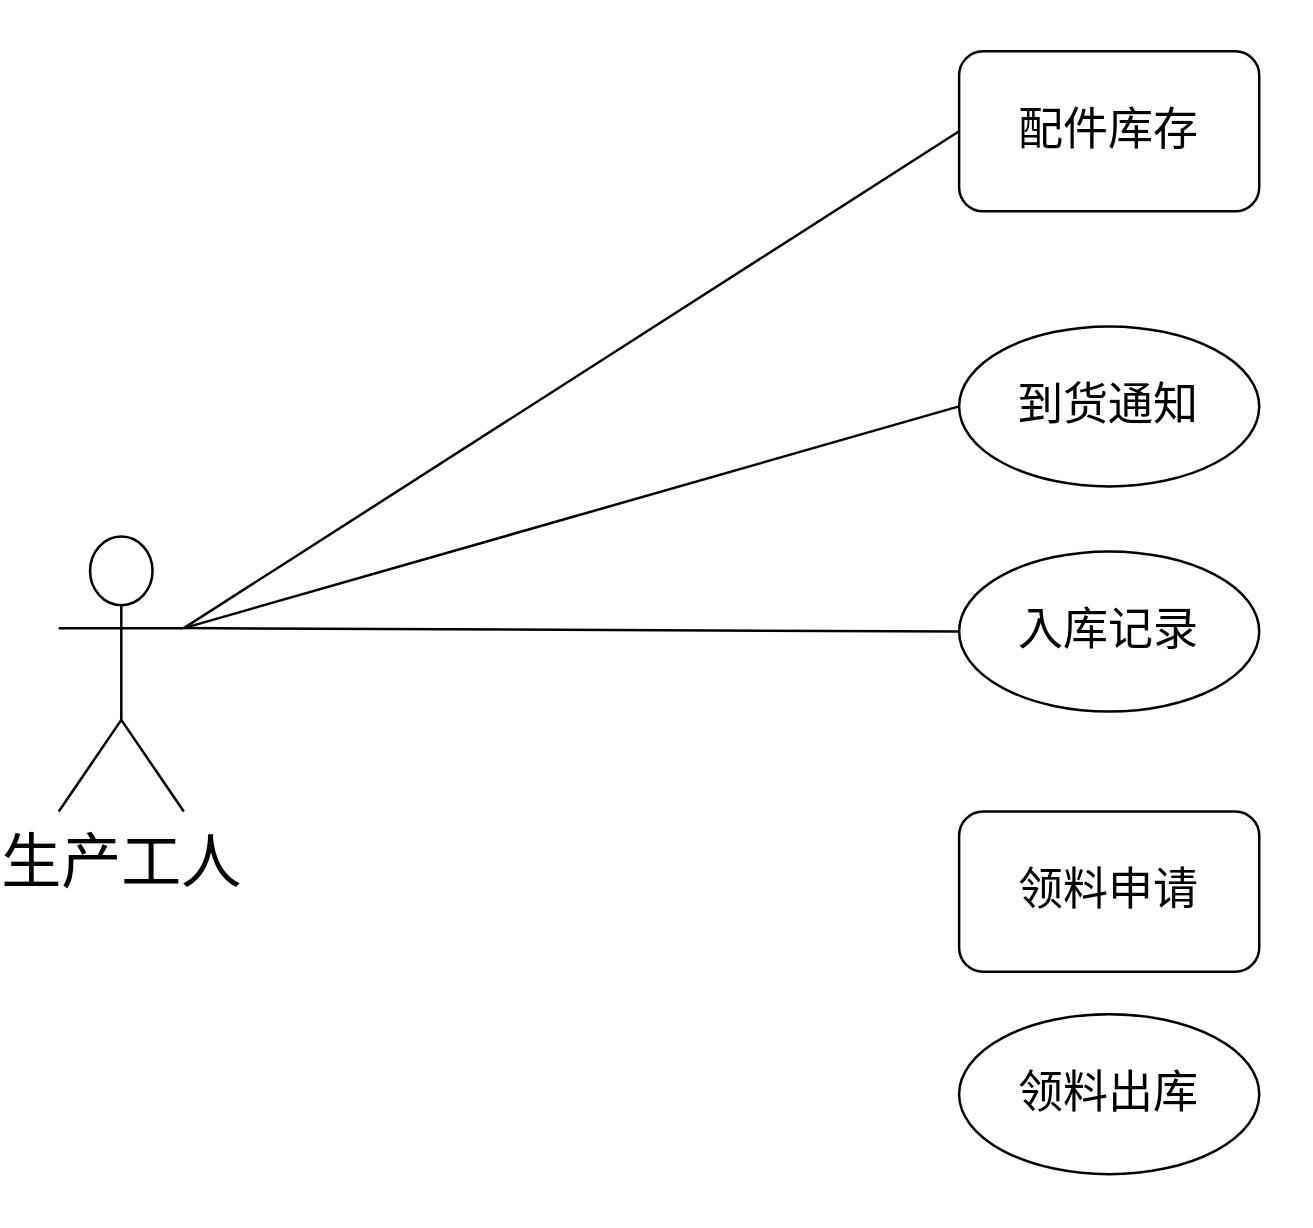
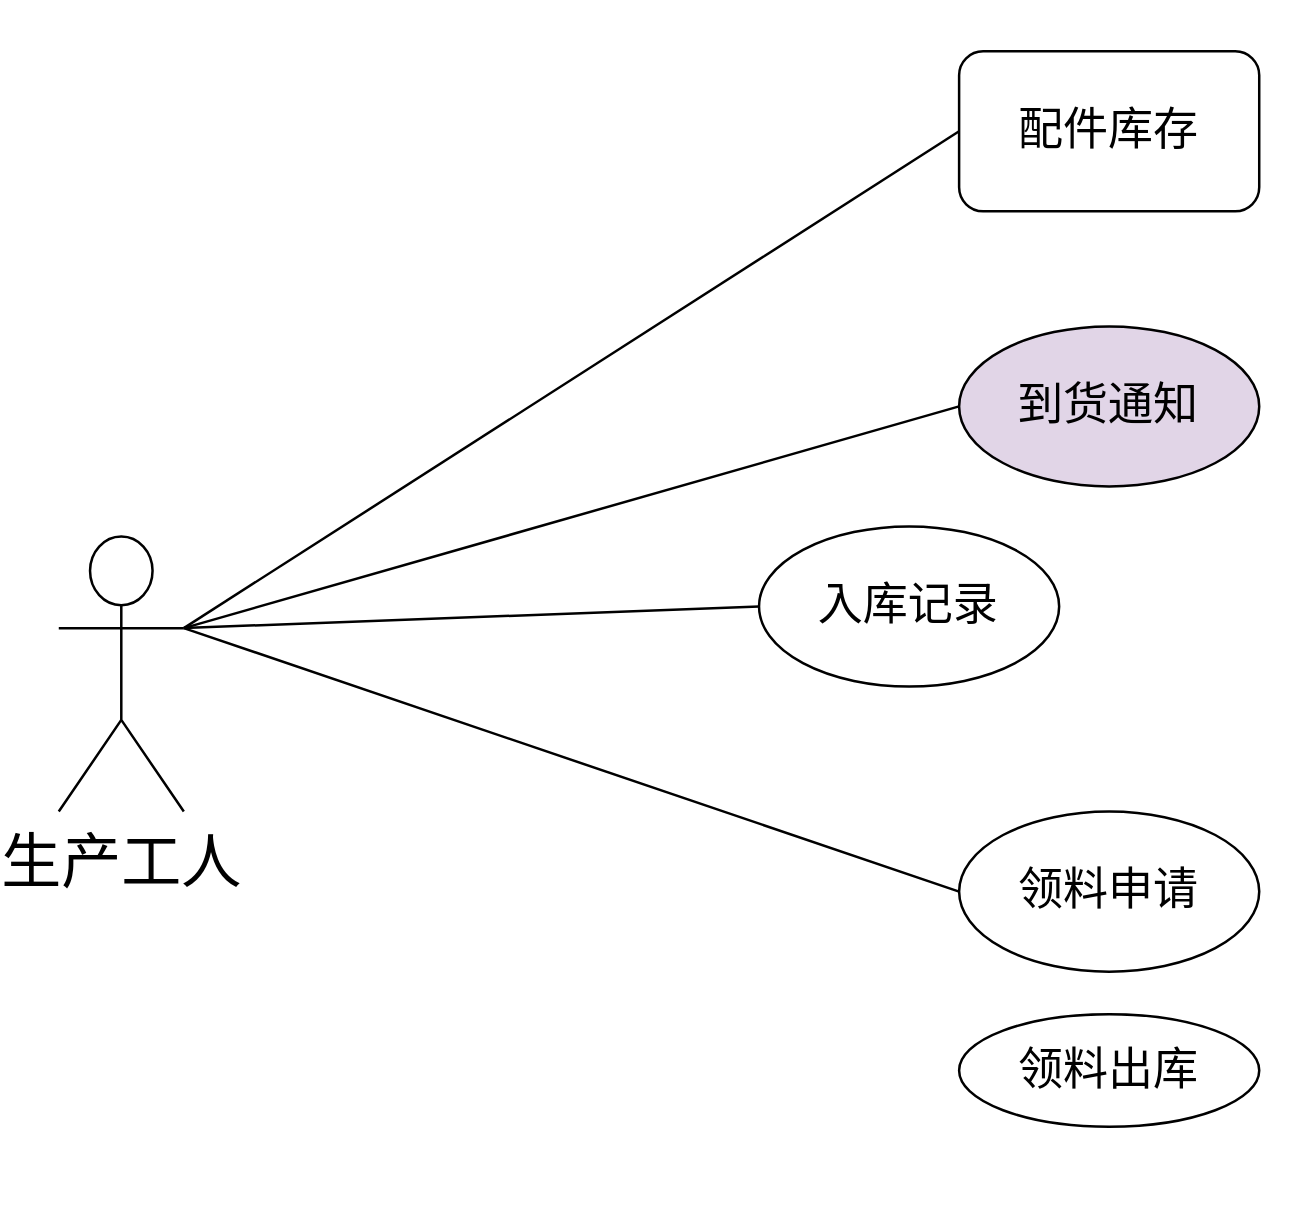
node "到货通知": fillcolor #ffffff -> #e1d5e7
node "入库记录": moved (1109, 631) -> (909, 606)
edge "生产工人" -- "领料申请": added
node "领料申请": shape rounded rectangle -> ellipse
node "领料出库": size 300x160 -> 300x113
